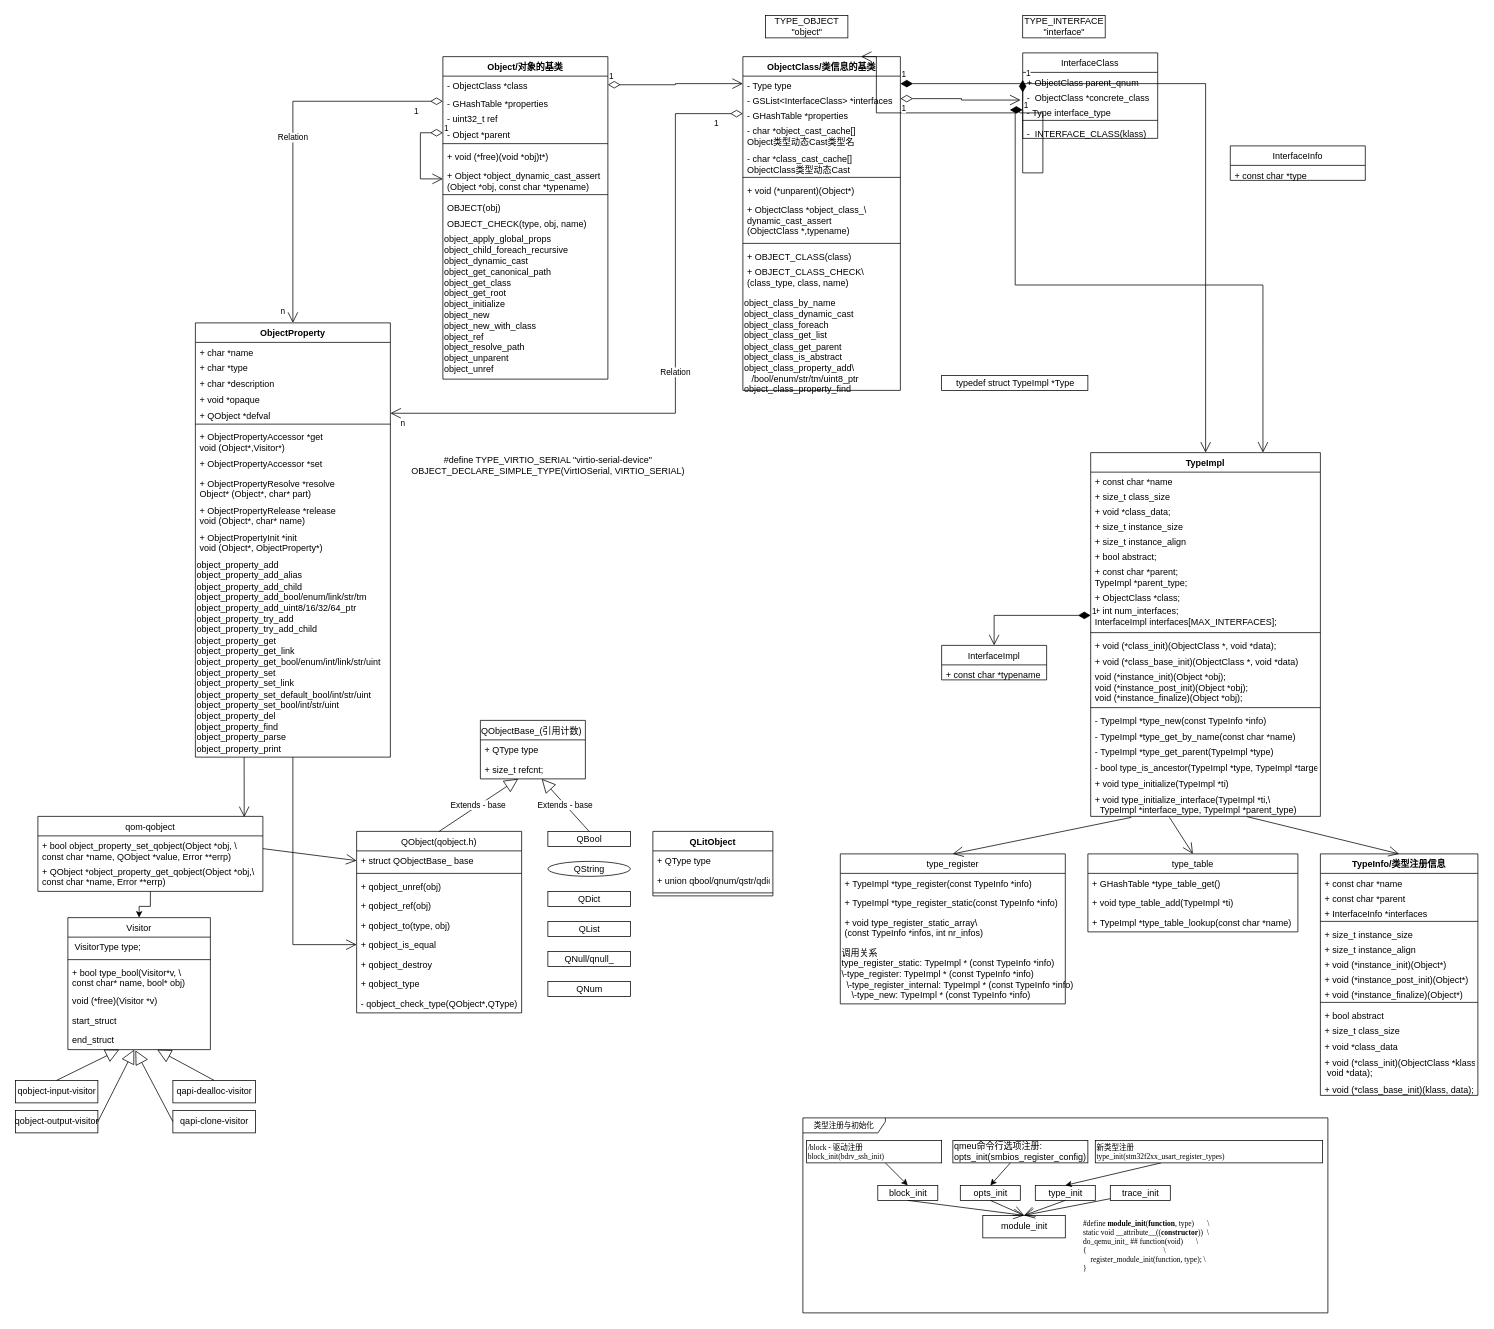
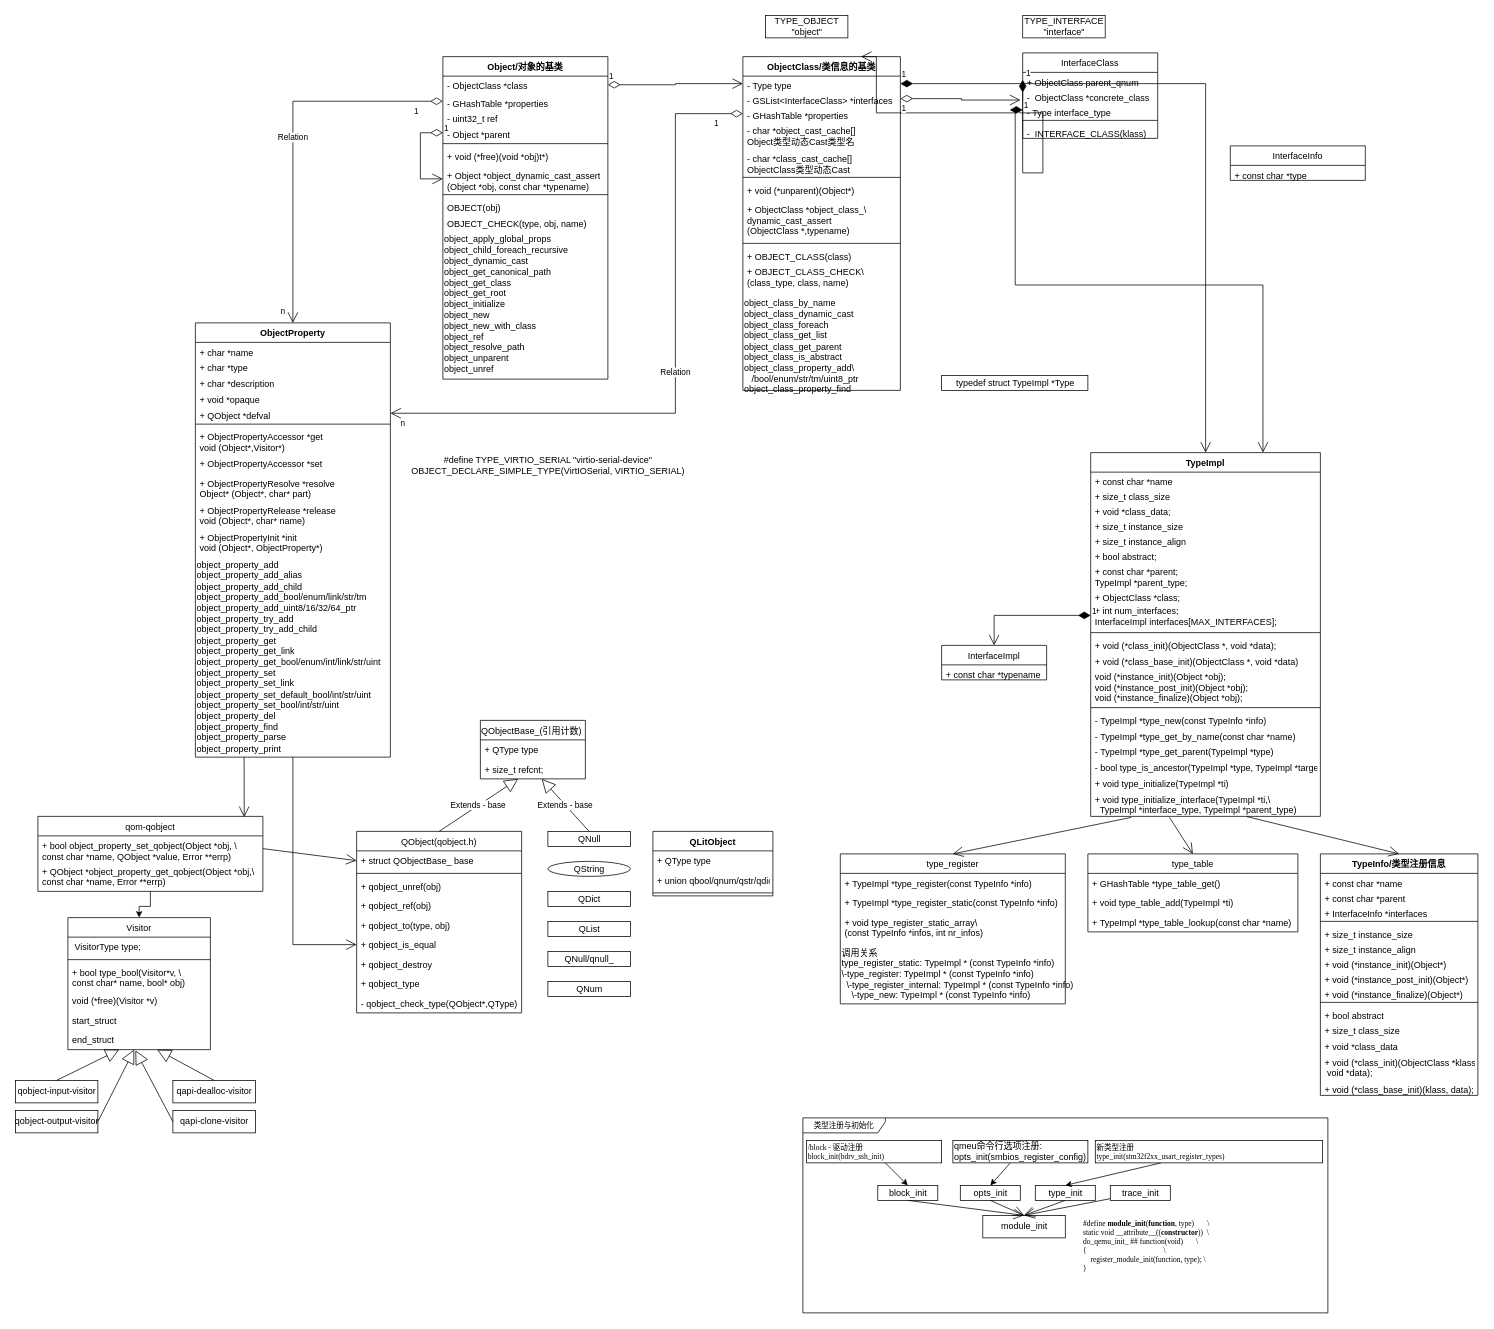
node "QBool": label "QBool" -> "QNull"
